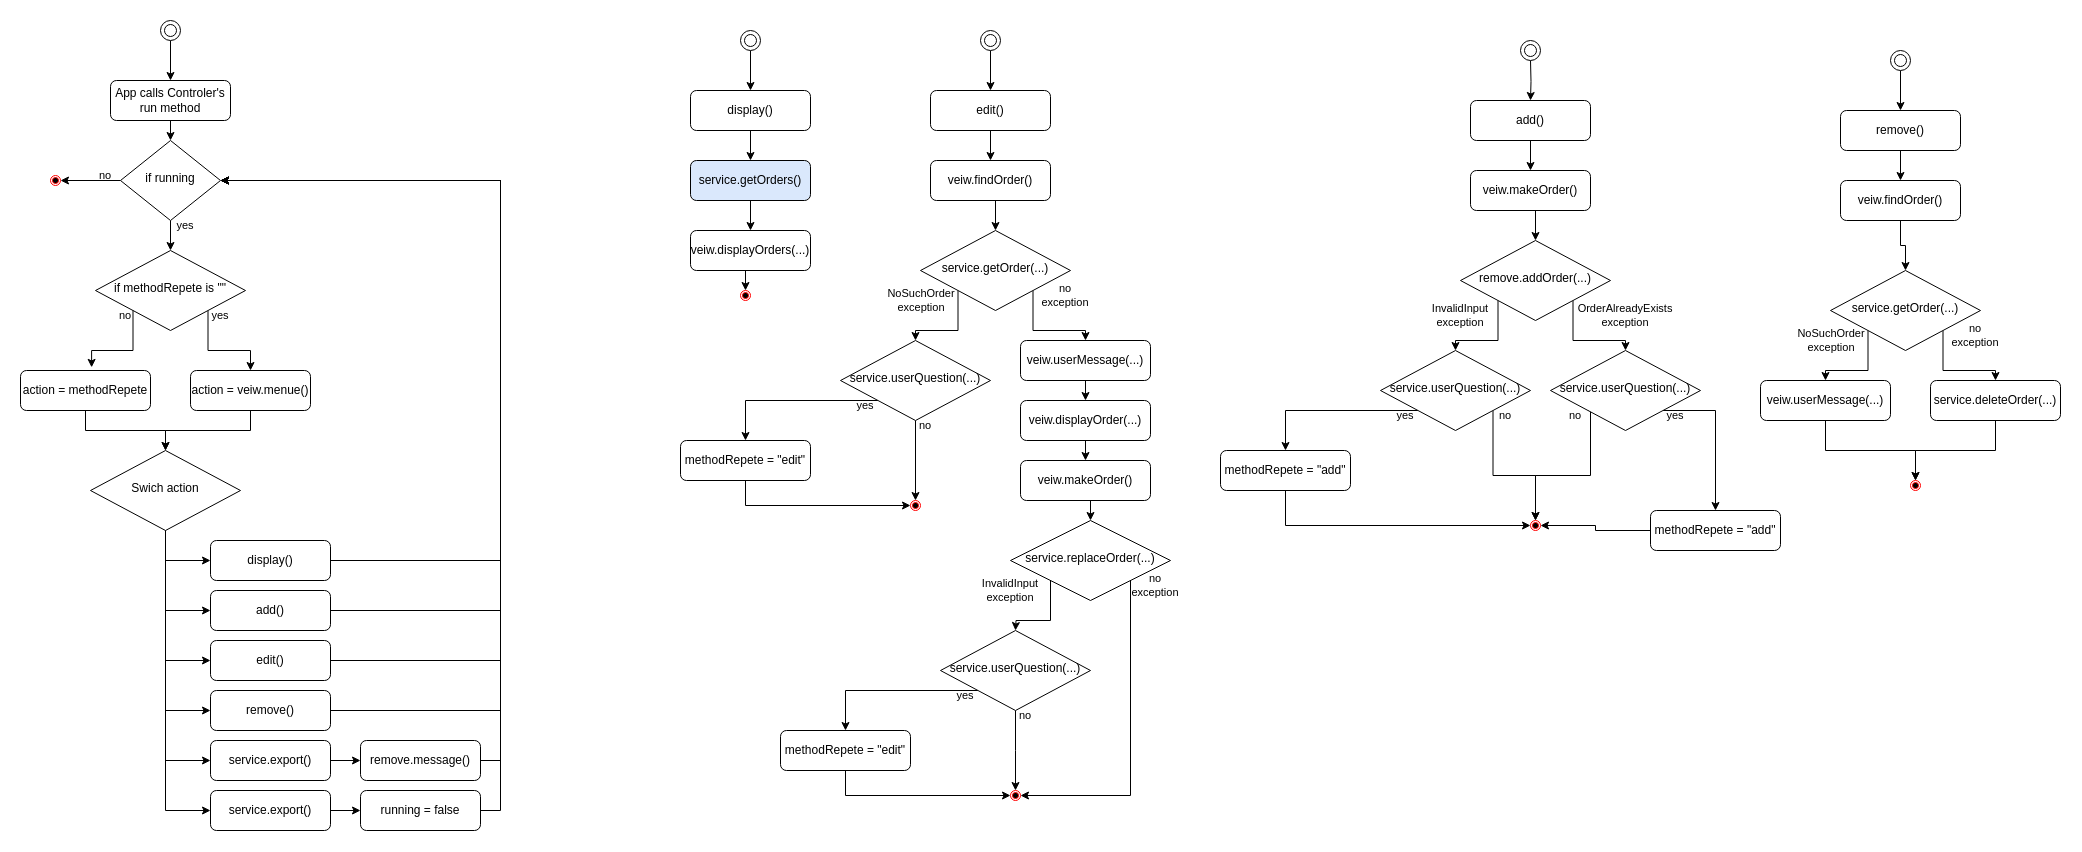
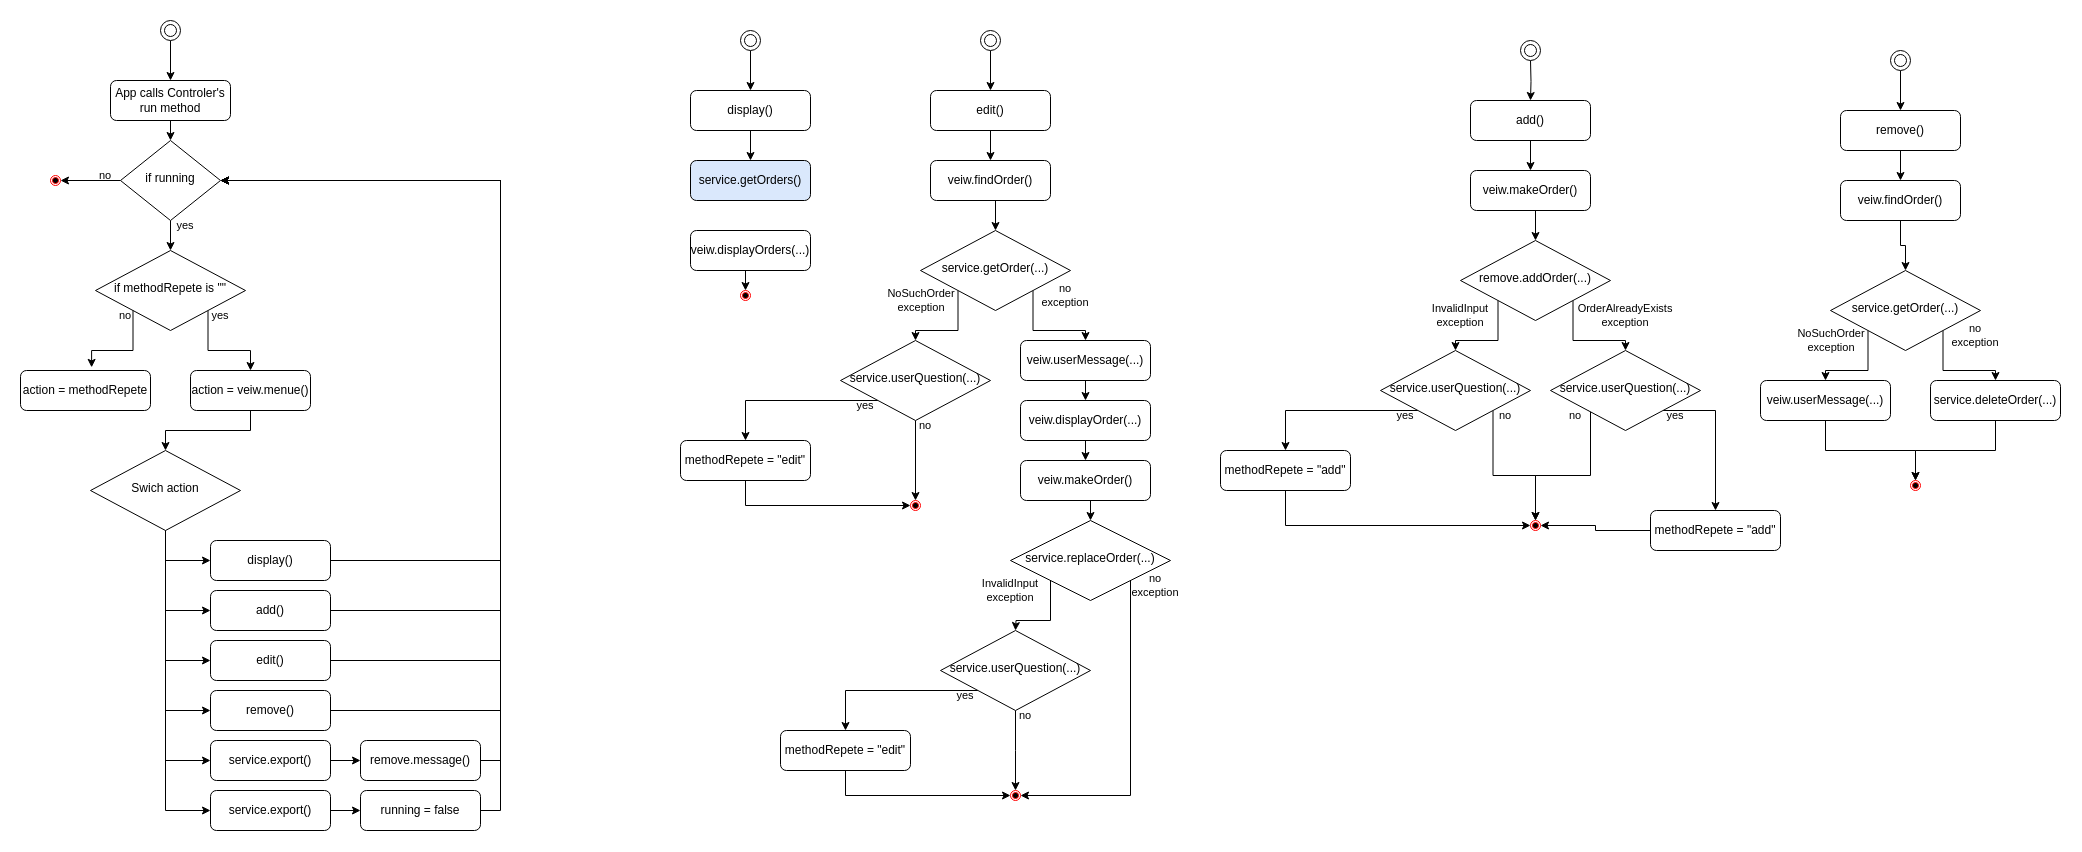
edge "service.getOrders()" -> "veiw.displayOrders(...)": removed
edge "action = methodRepete" -> "Swich action": removed
